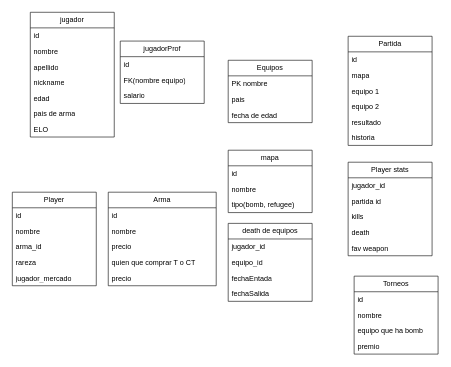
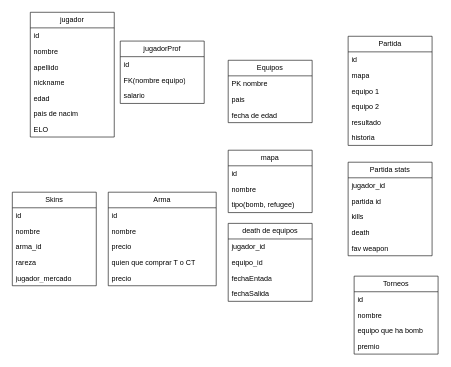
node "pais de arma": label "pais de arma" -> "pais de nacim"
node "Player stats": label "Player stats" -> "Partida stats"
node "Player": label "Player" -> "Skins"
